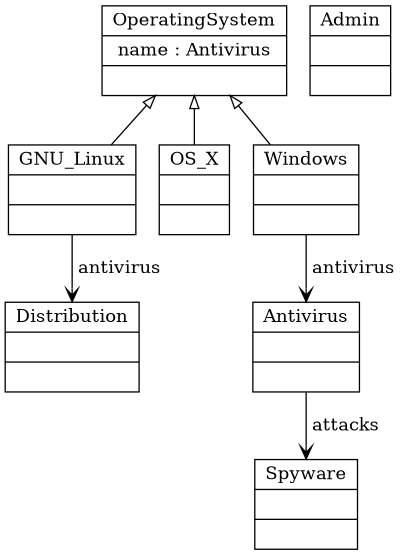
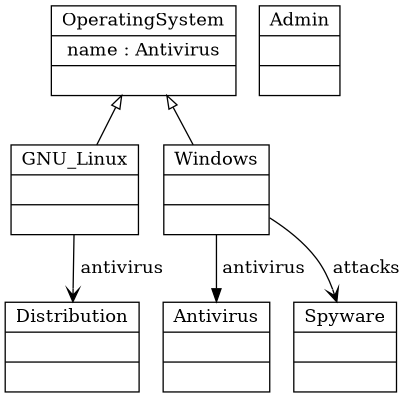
node "OS_X": removed
edge "Windows" -> "Antivirus": arrowhead vee -> normal
edge "Antivirus" -> "Spyware": now "Windows" -> "Spyware"
